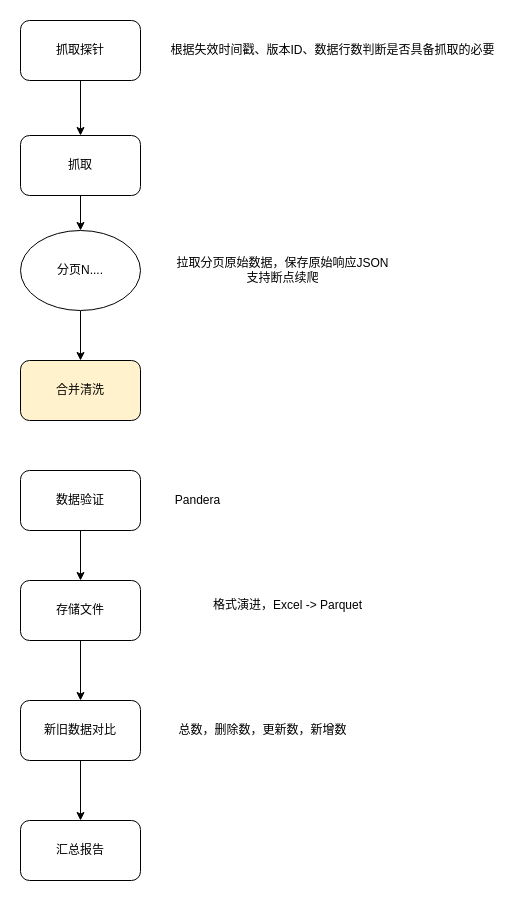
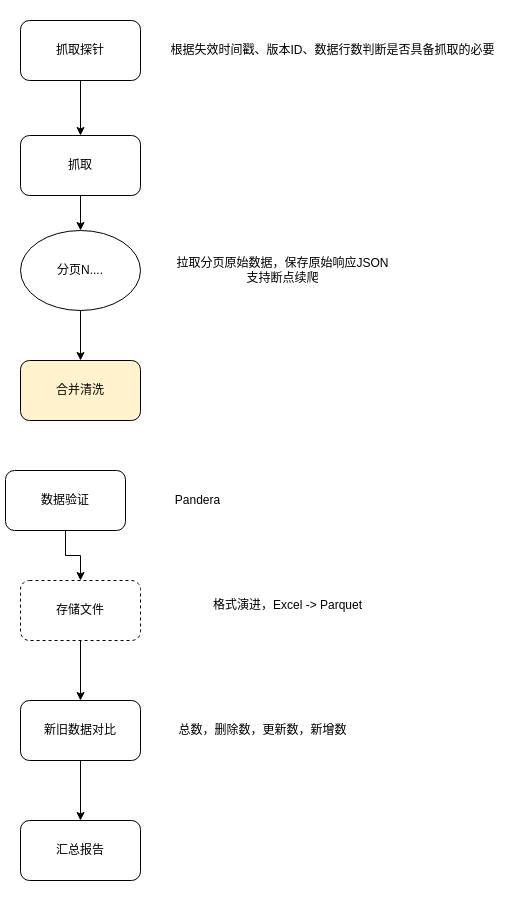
node "数据验证": moved (81, 501) -> (66, 501)
node "存储文件": style solid -> dashed
